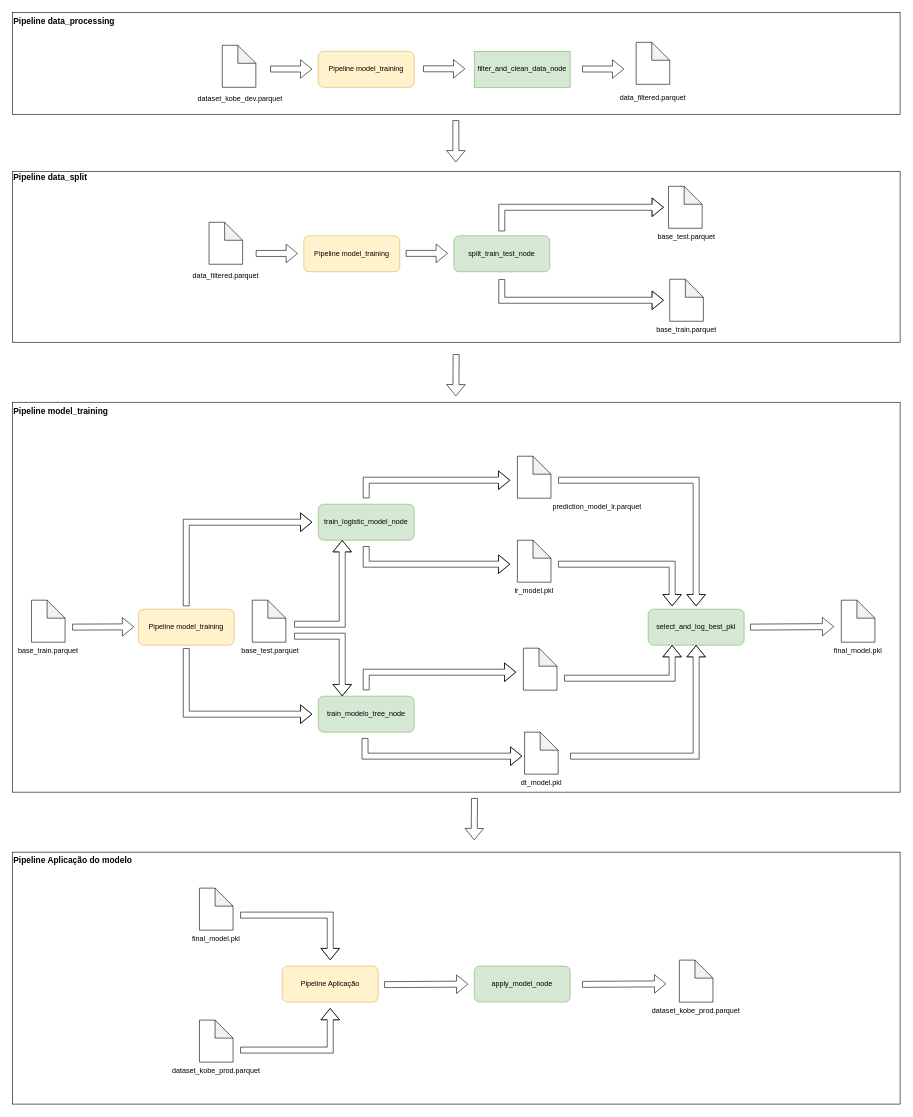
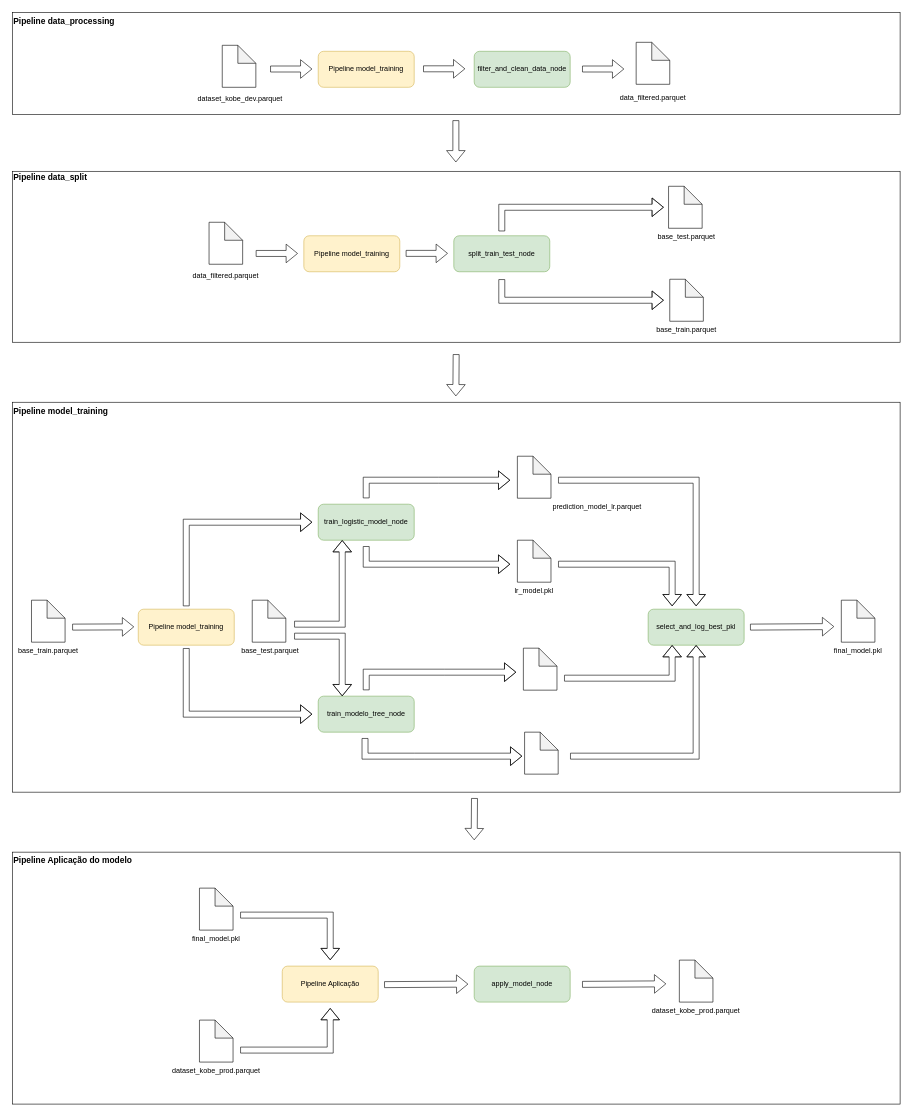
node "filter_and_clean_data_node": shape rectangle -> rounded rectangle
node "dt_model.pkl": removed
